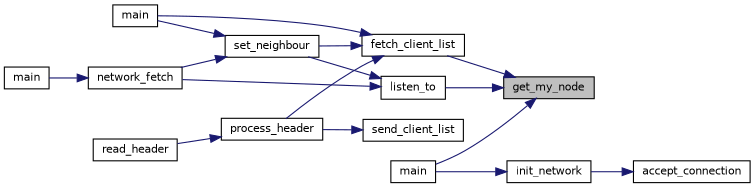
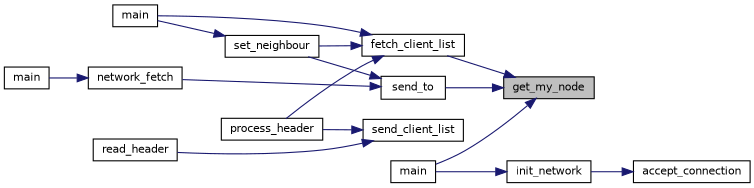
edge "network_fetch" -> "set_neighbour": removed
node "listen_to": label "listen_to" -> "send_to"
edge "read_header" -> "process_header": now "read_header" -> "send_client_list"
